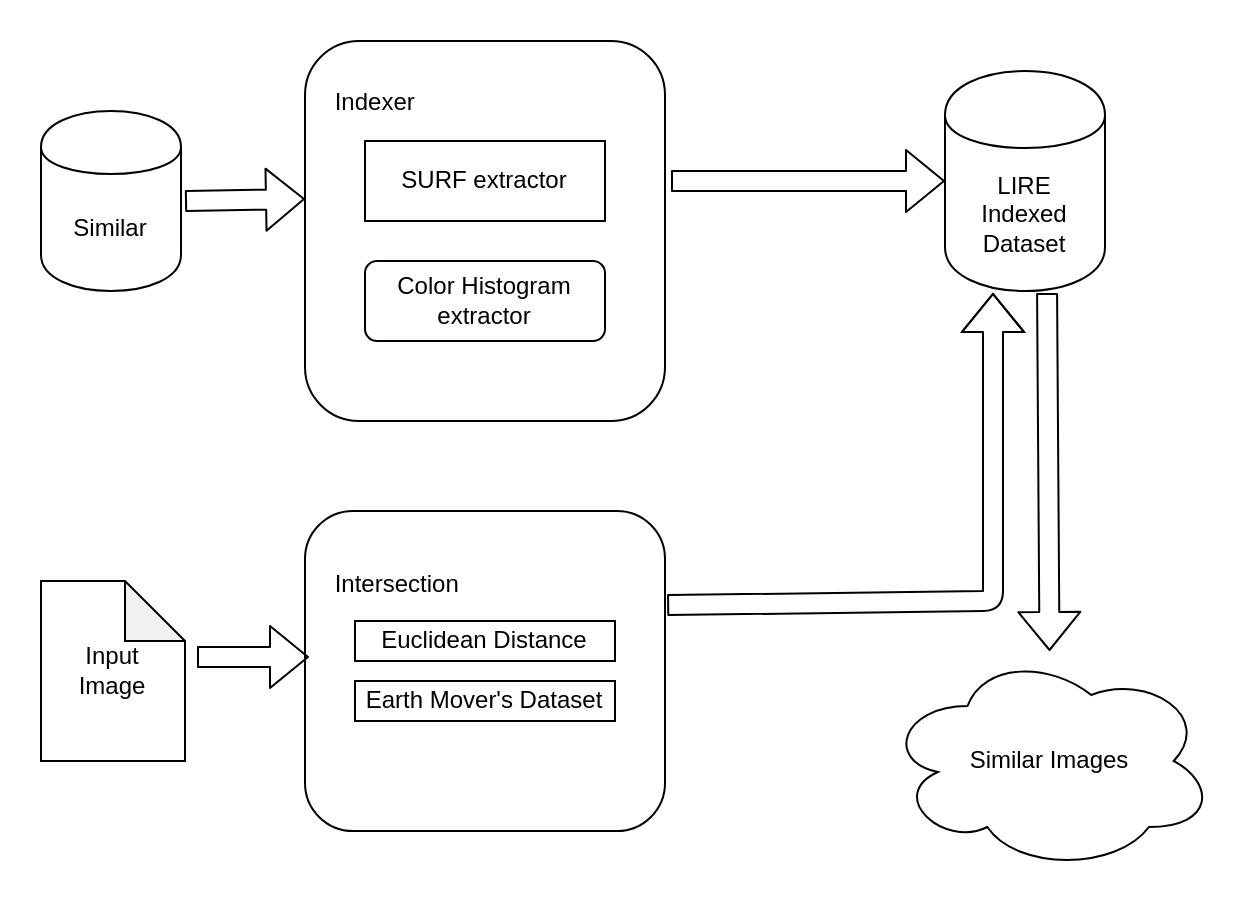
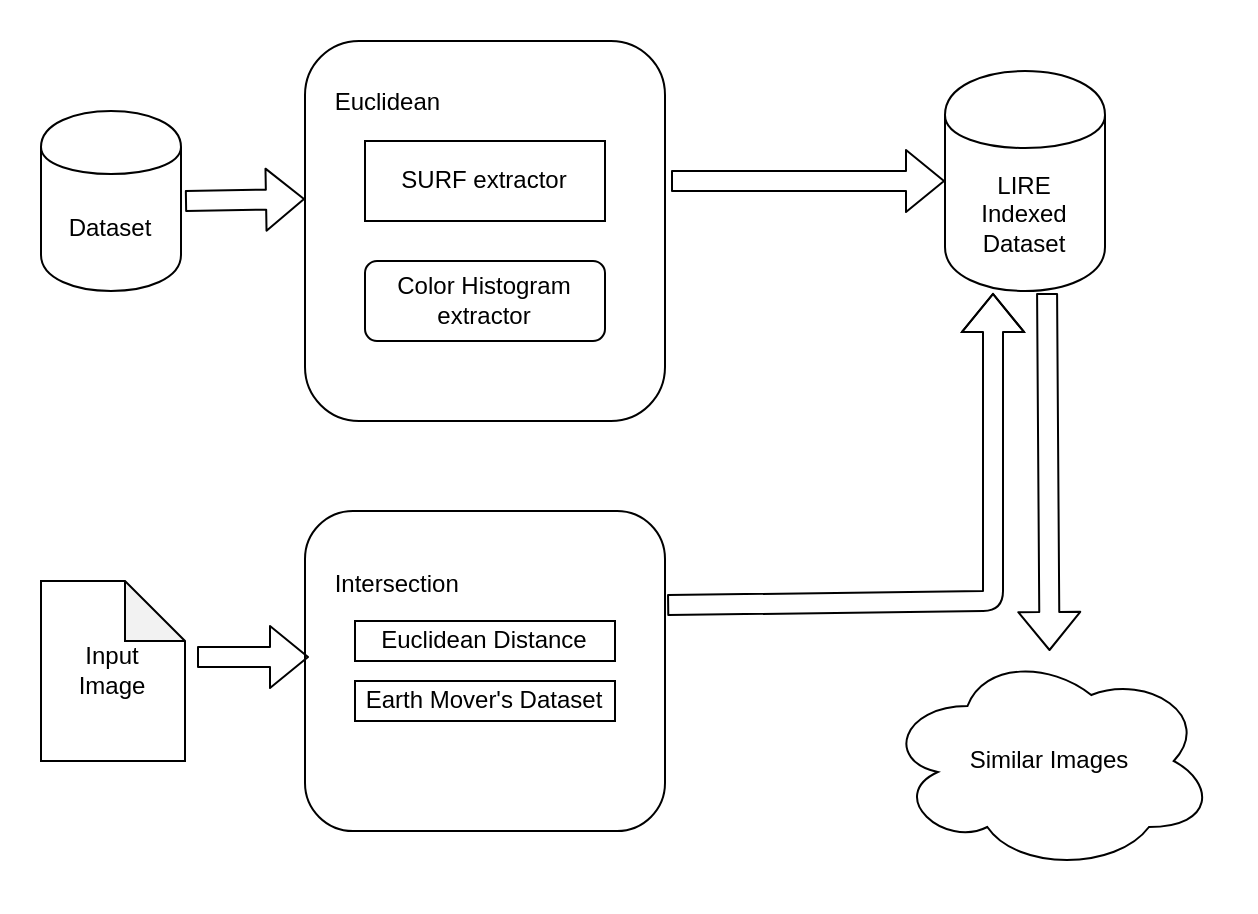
node "Similar": label "Similar" -> "Dataset"
node "Indexer": label "Indexer" -> "Euclidean"
